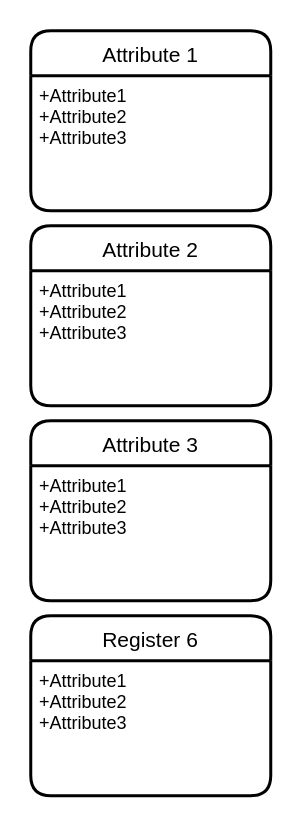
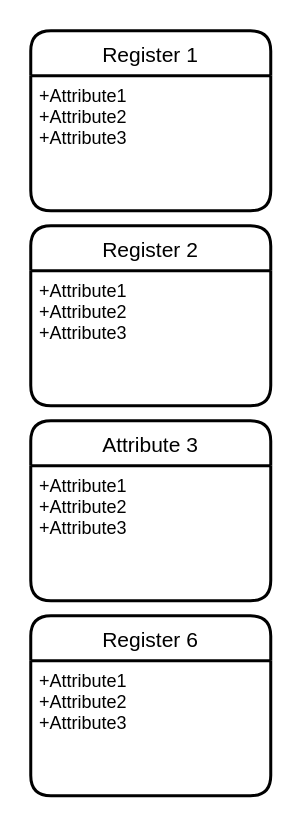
node "Attribute 1": label "Attribute 1" -> "Register 1"
node "Attribute 2": label "Attribute 2" -> "Register 2"
